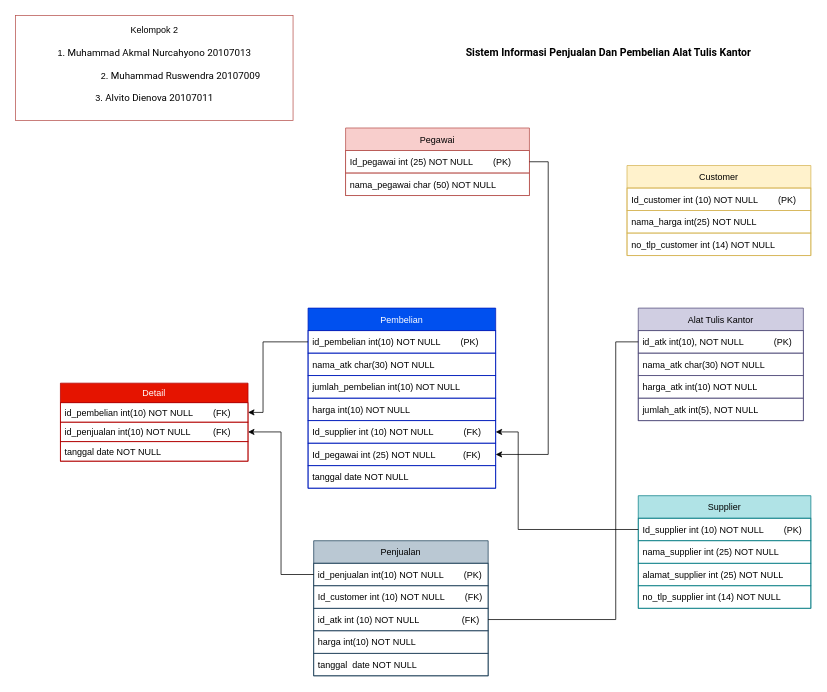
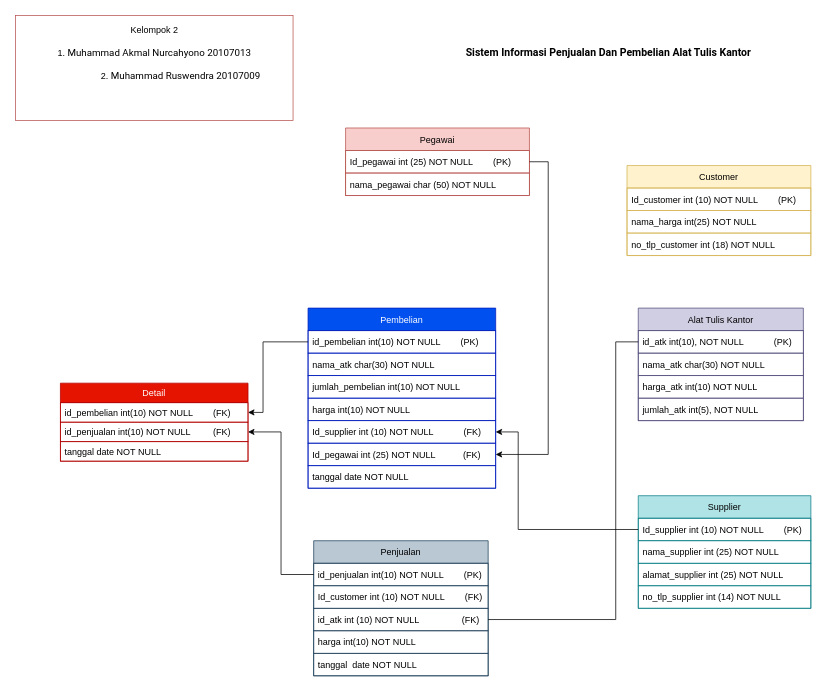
node "3. Alvito Dienova 20107011": removed
node "no_tlp_customer int (14) NOT NULL": label "no_tlp_customer int (14) NOT NULL" -> "no_tlp_customer int (18) NOT NULL"
